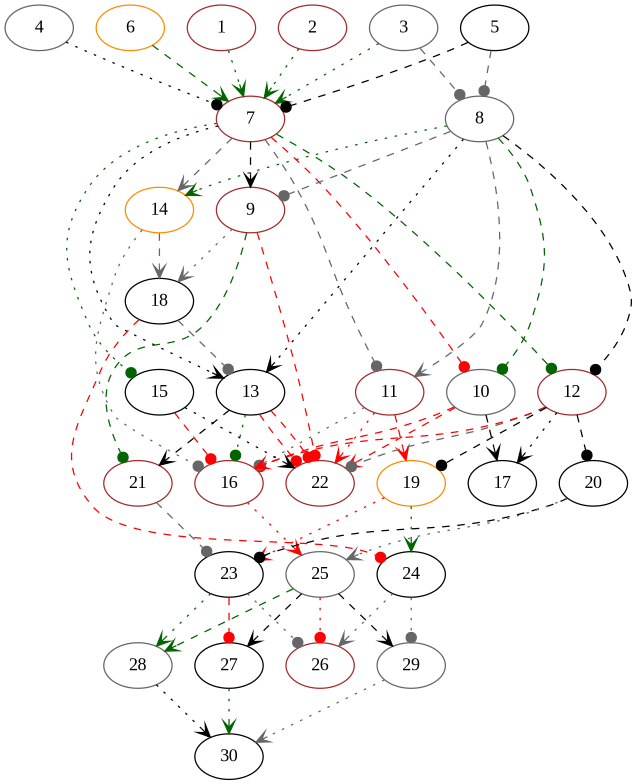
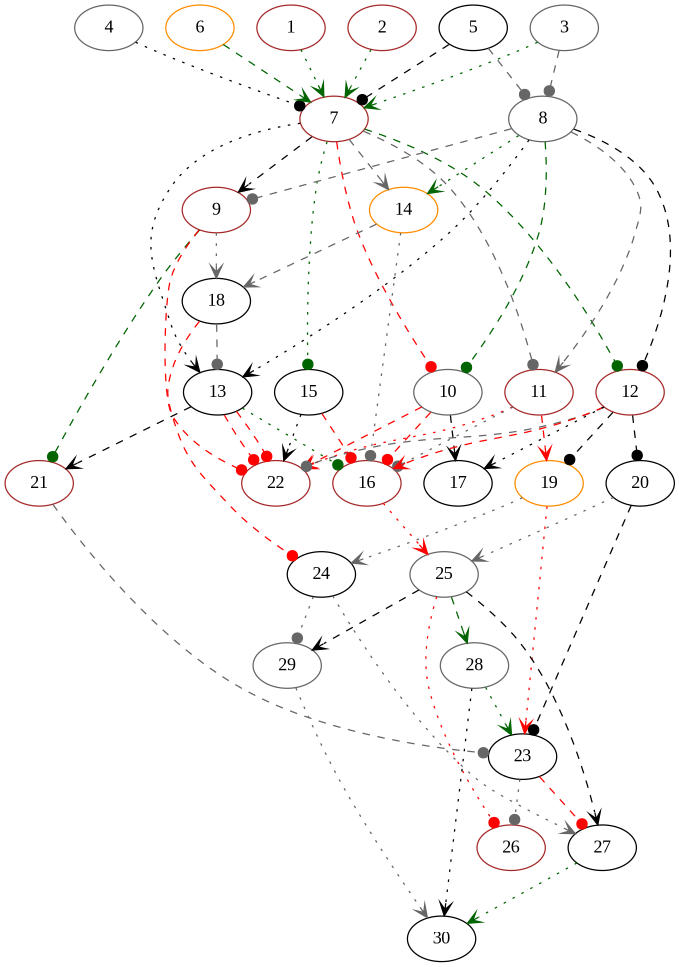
edge "19" -> "24": color darkgreen -> gray40
edge "24" -> "26": now "24" -> "27"
edge "23" -> "28": reversed
